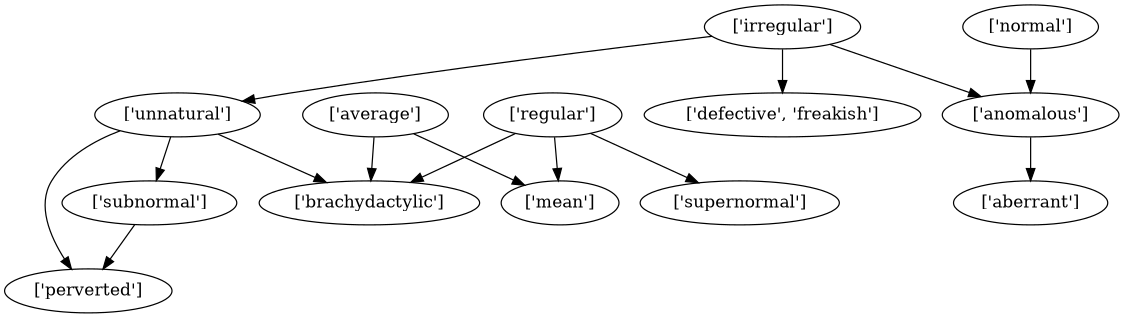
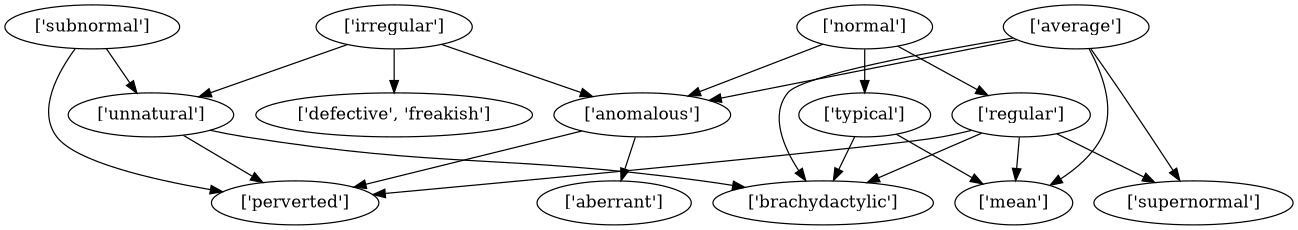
edge "['normal']" -> "['regular']": added
edge "['average']" -> "['anomalous']": added
edge "['average']" -> "['supernormal']": added
node "['typical']": added
edge "['unnatural']" -> "['subnormal']": reversed
edge "['anomalous']" -> "['perverted']": added
edge "['regular']" -> "['perverted']": added
